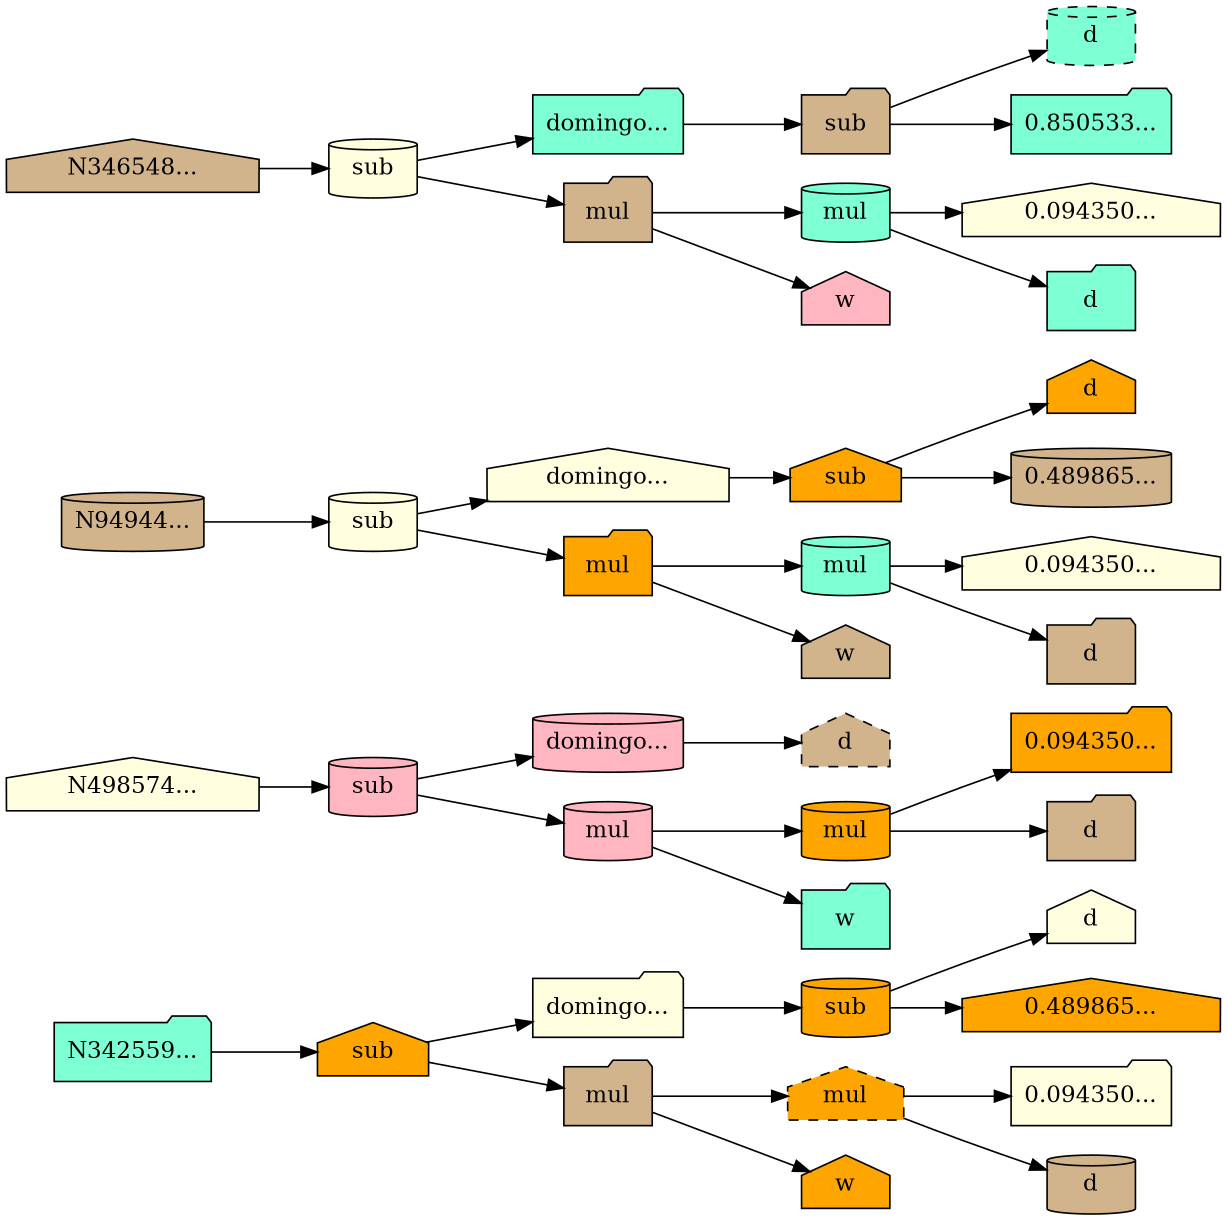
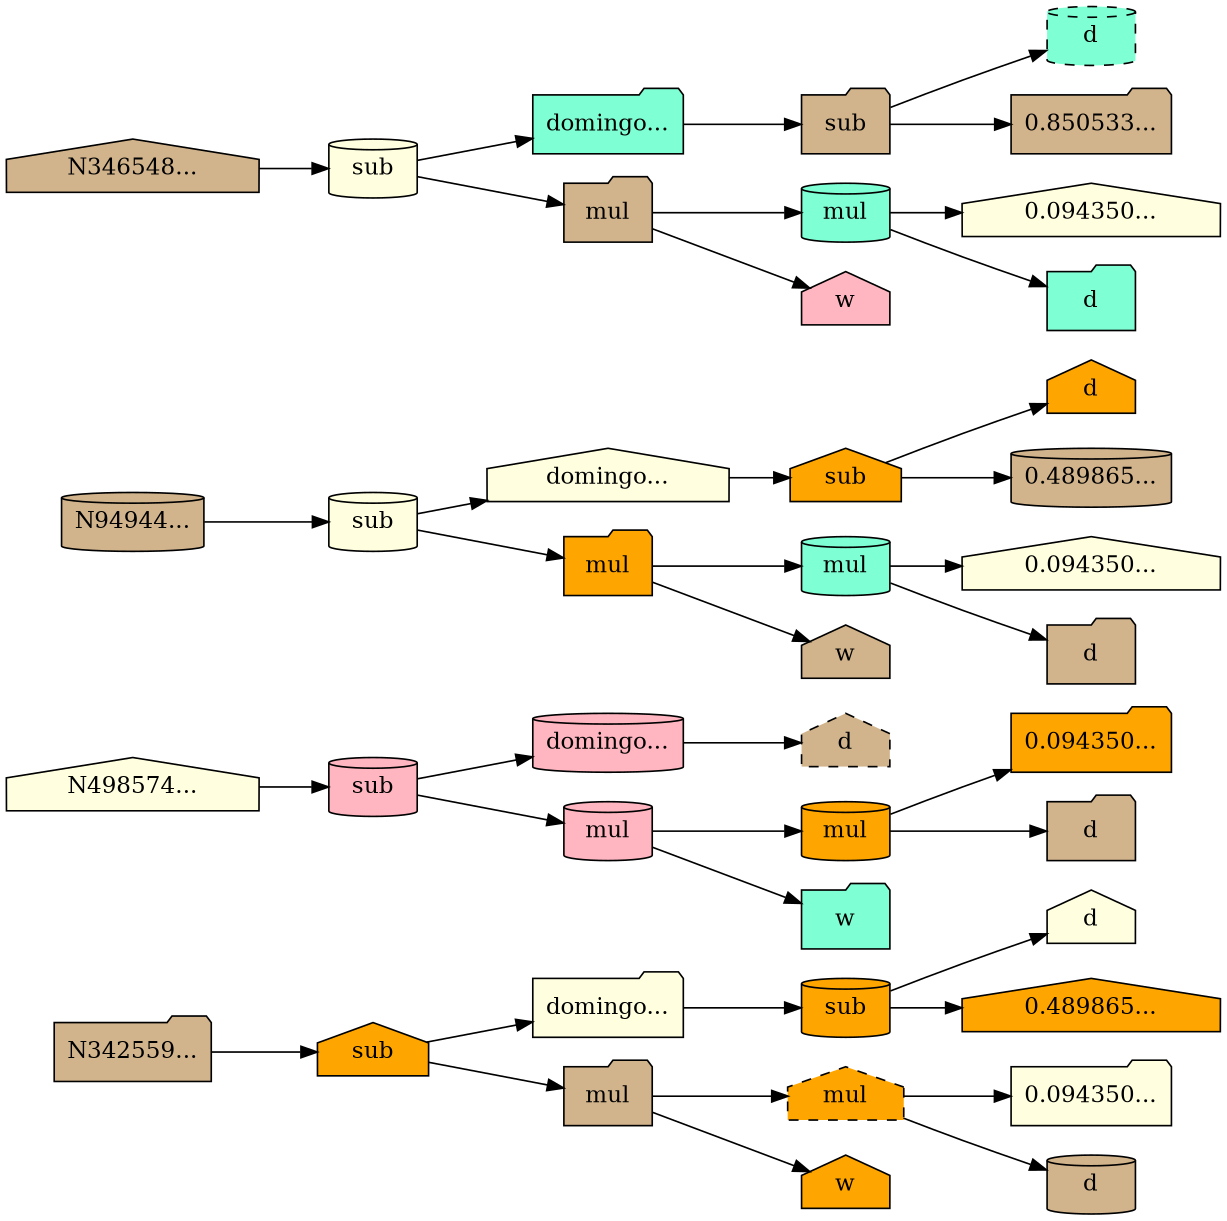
node "0.850533...": fillcolor aquamarine -> tan
node "N342559...": fillcolor aquamarine -> tan
